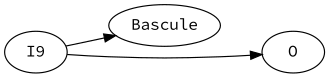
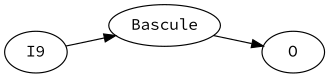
edge "I9" -> "O": now "Bascule" -> "O"
